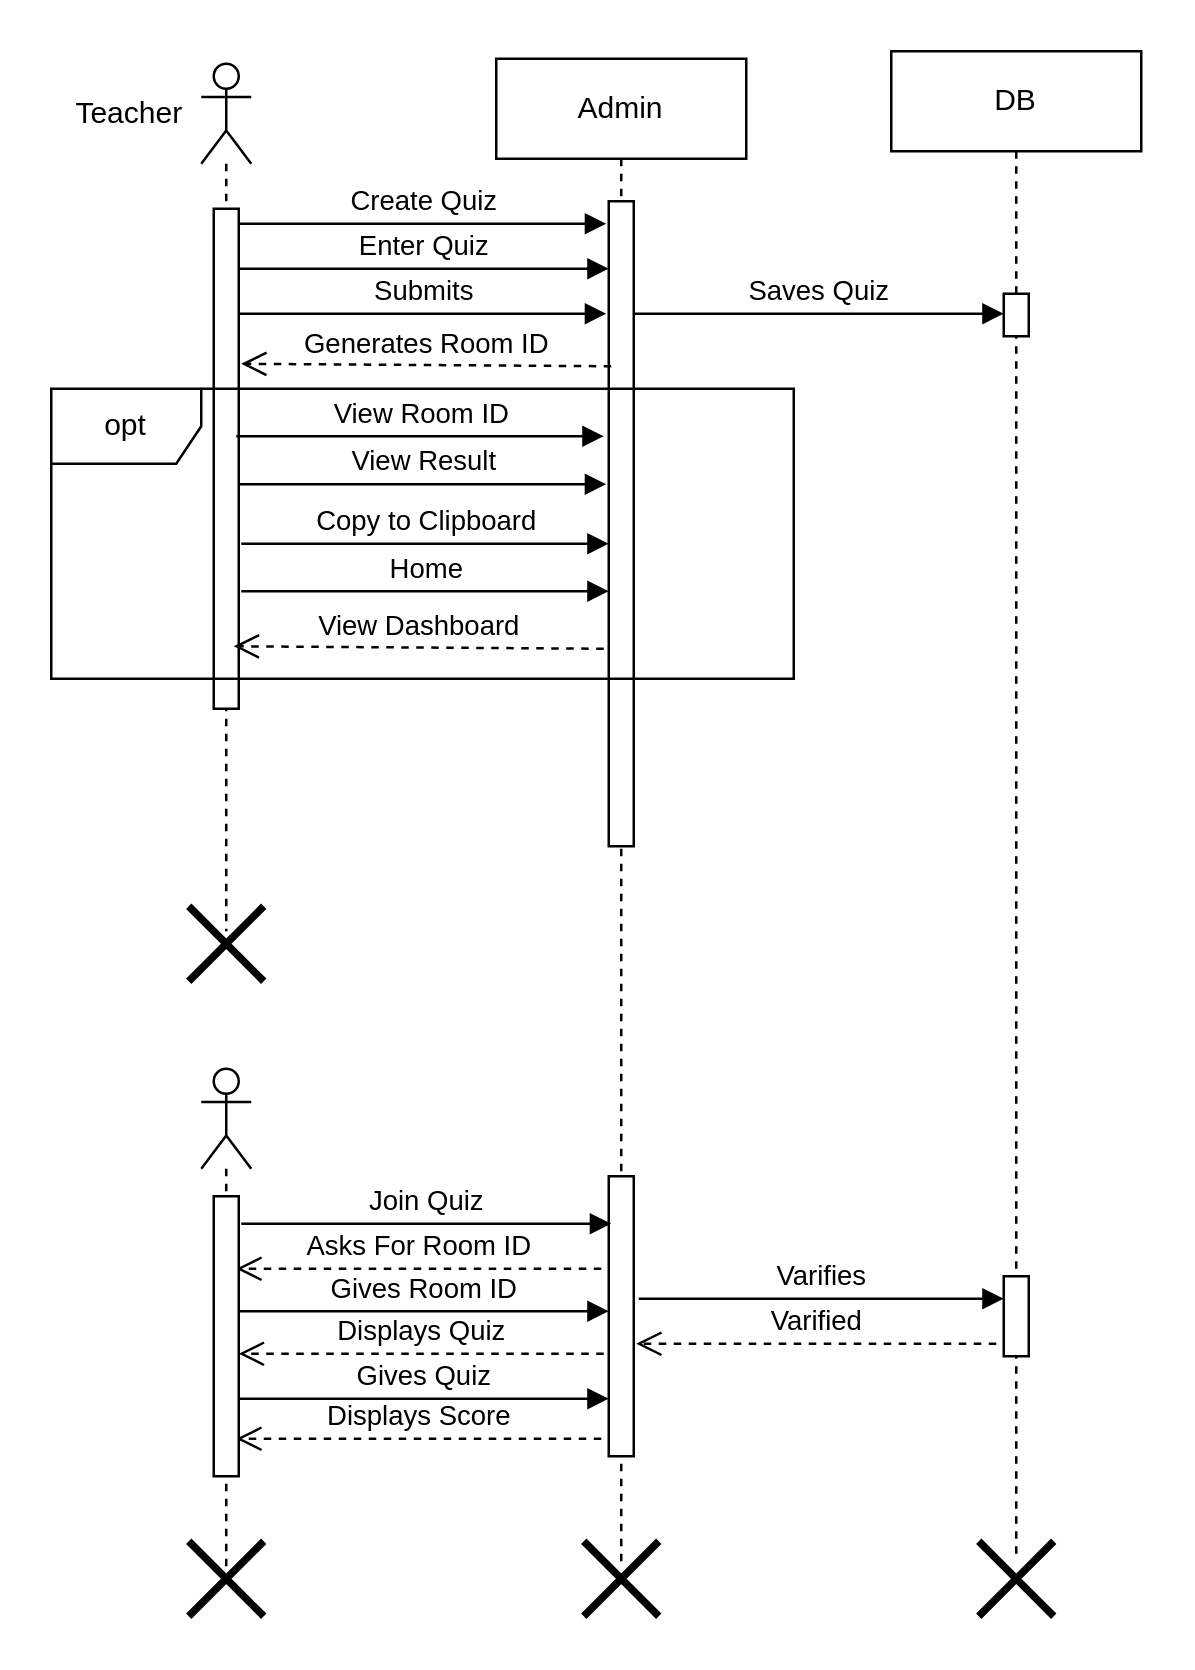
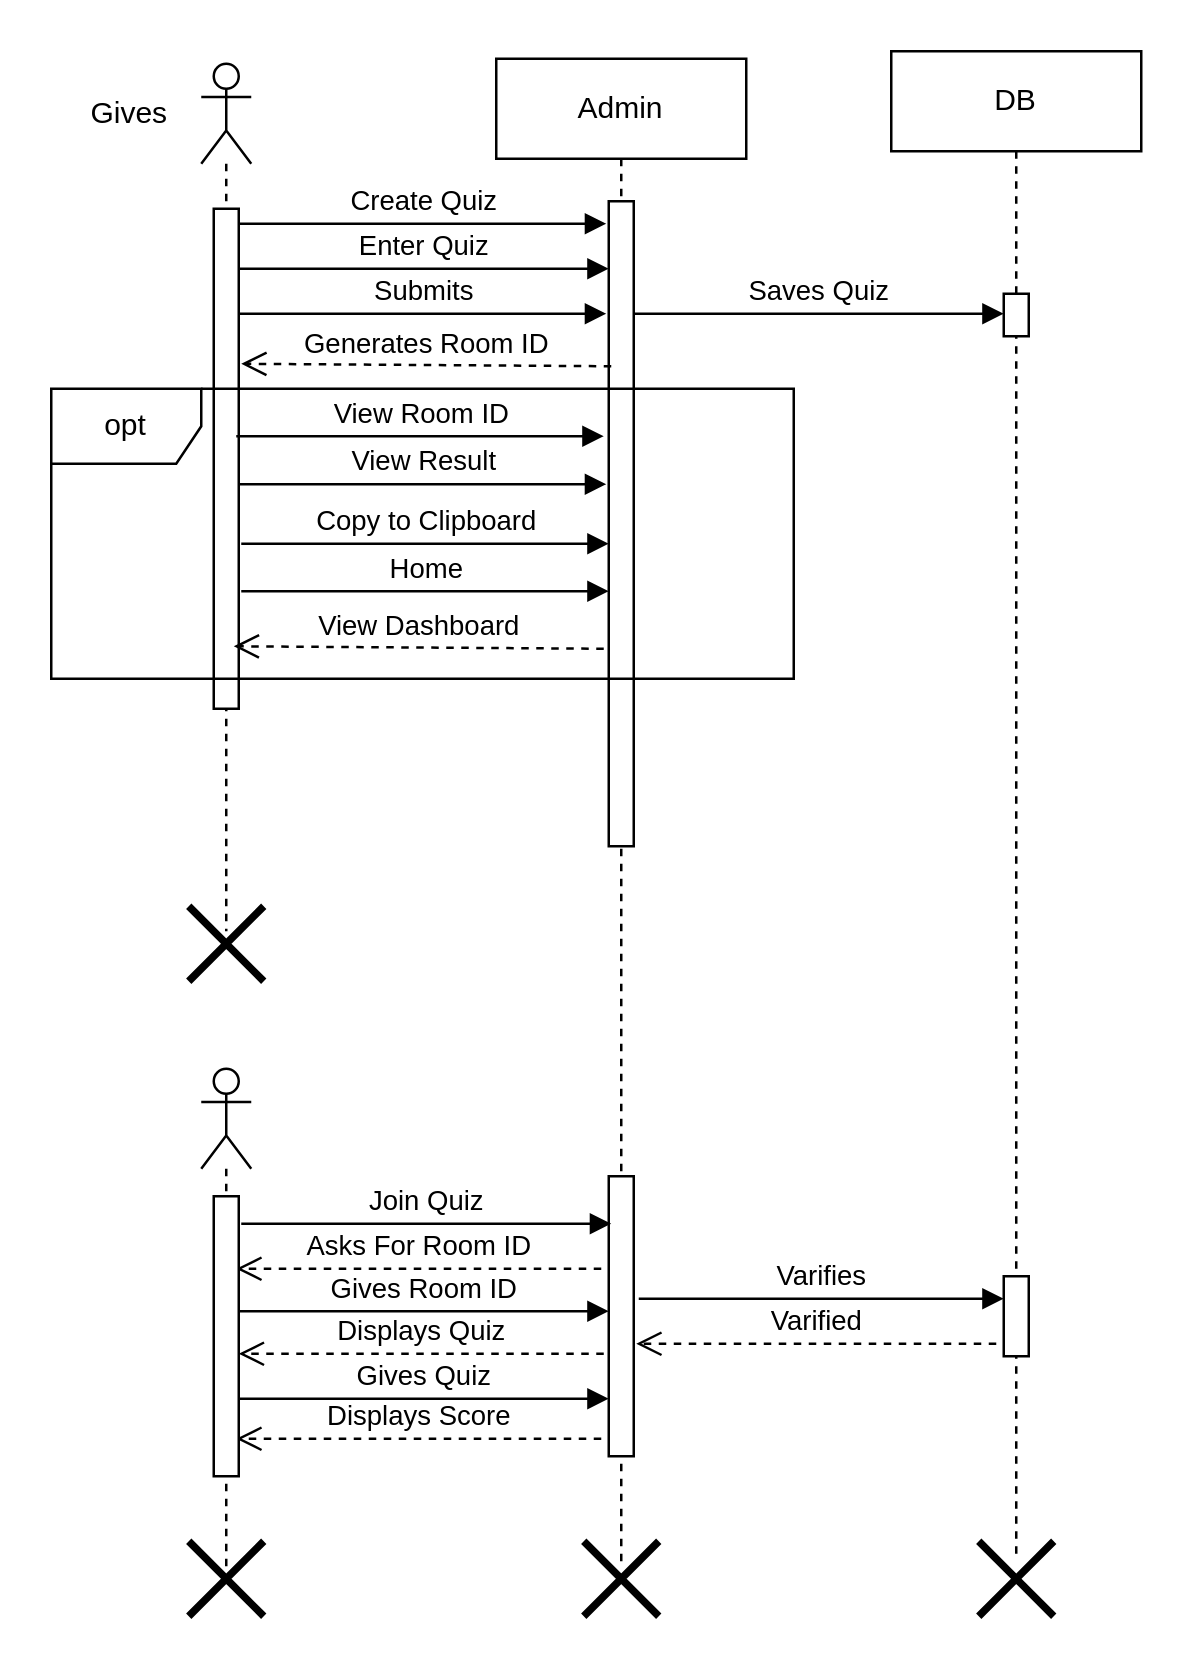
node "Teacher": label "Teacher" -> "Gives"
